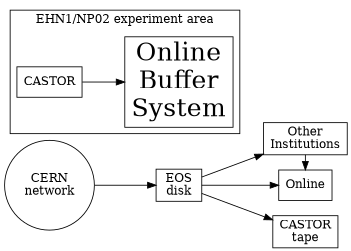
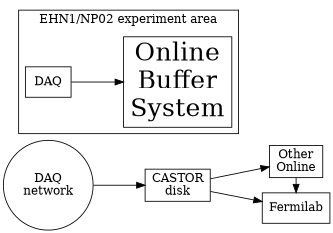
node "CASTOR": label "CASTOR" -> "DAQ"
node "Other Institutions": label "Other Institutions" -> "Other Online"
node "CERN network": label "CERN network" -> "DAQ network"
node "EOS disk": label "EOS disk" -> "CASTOR disk"
node "Online": label "Online" -> "Fermilab"
node "CASTOR tape": removed
